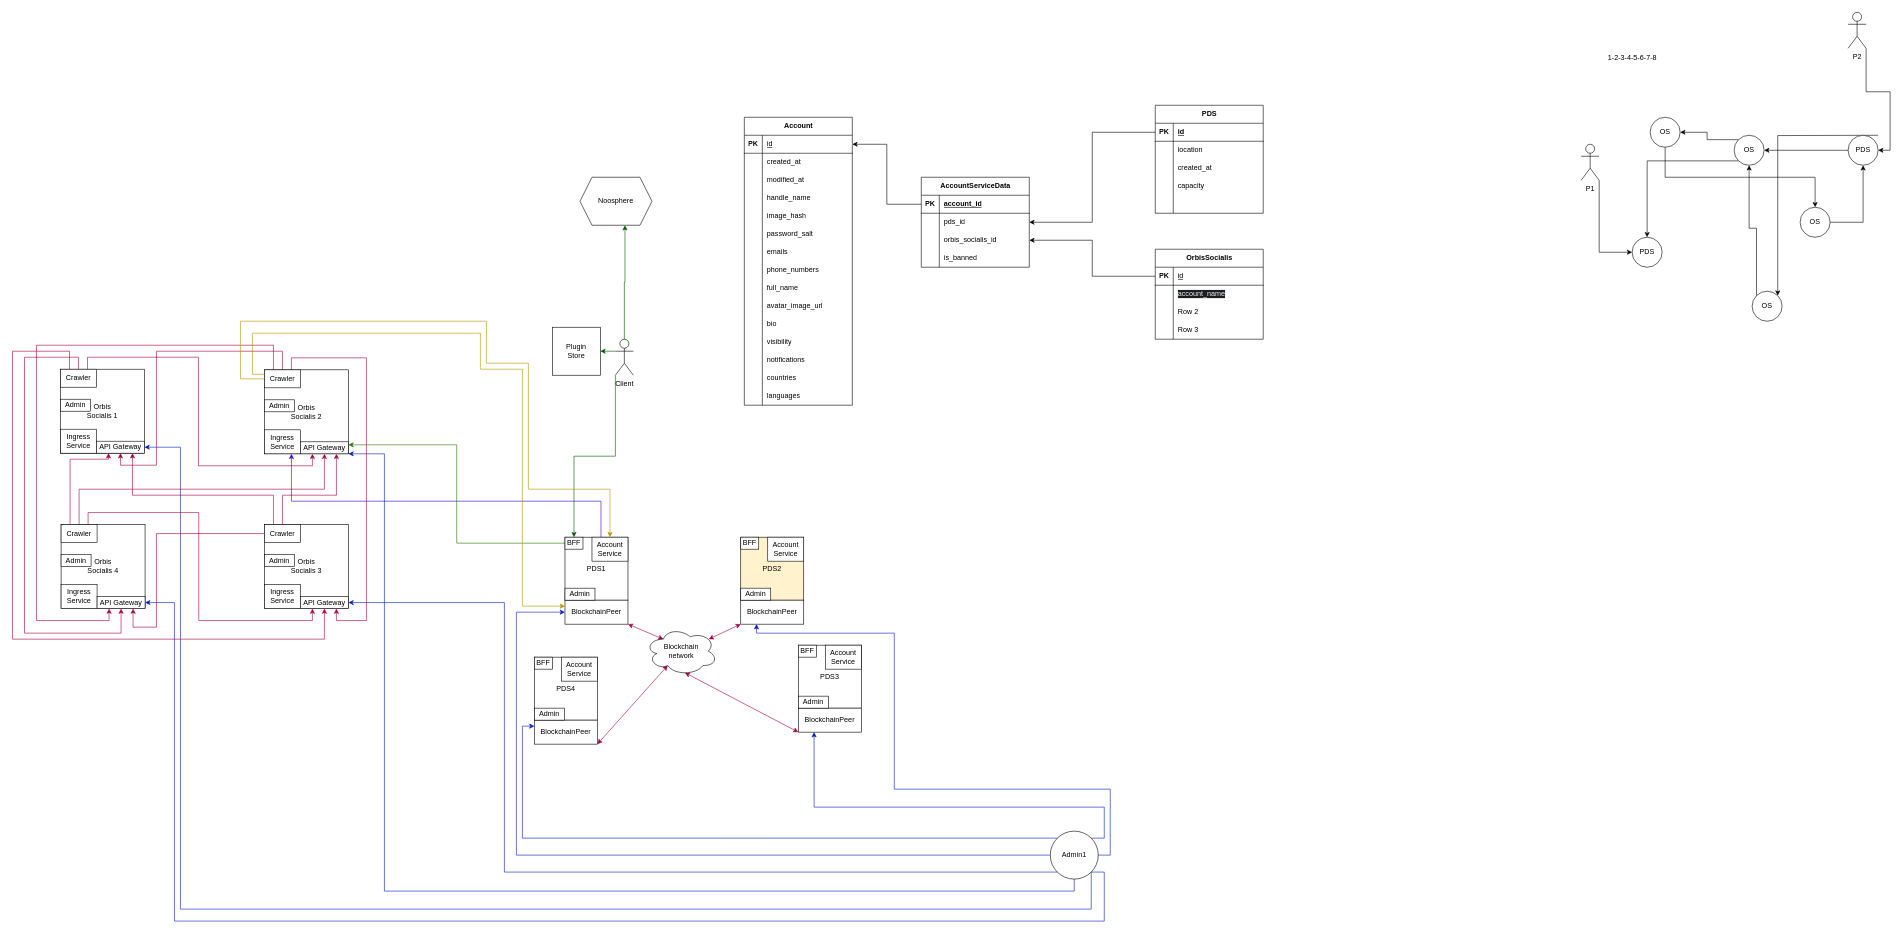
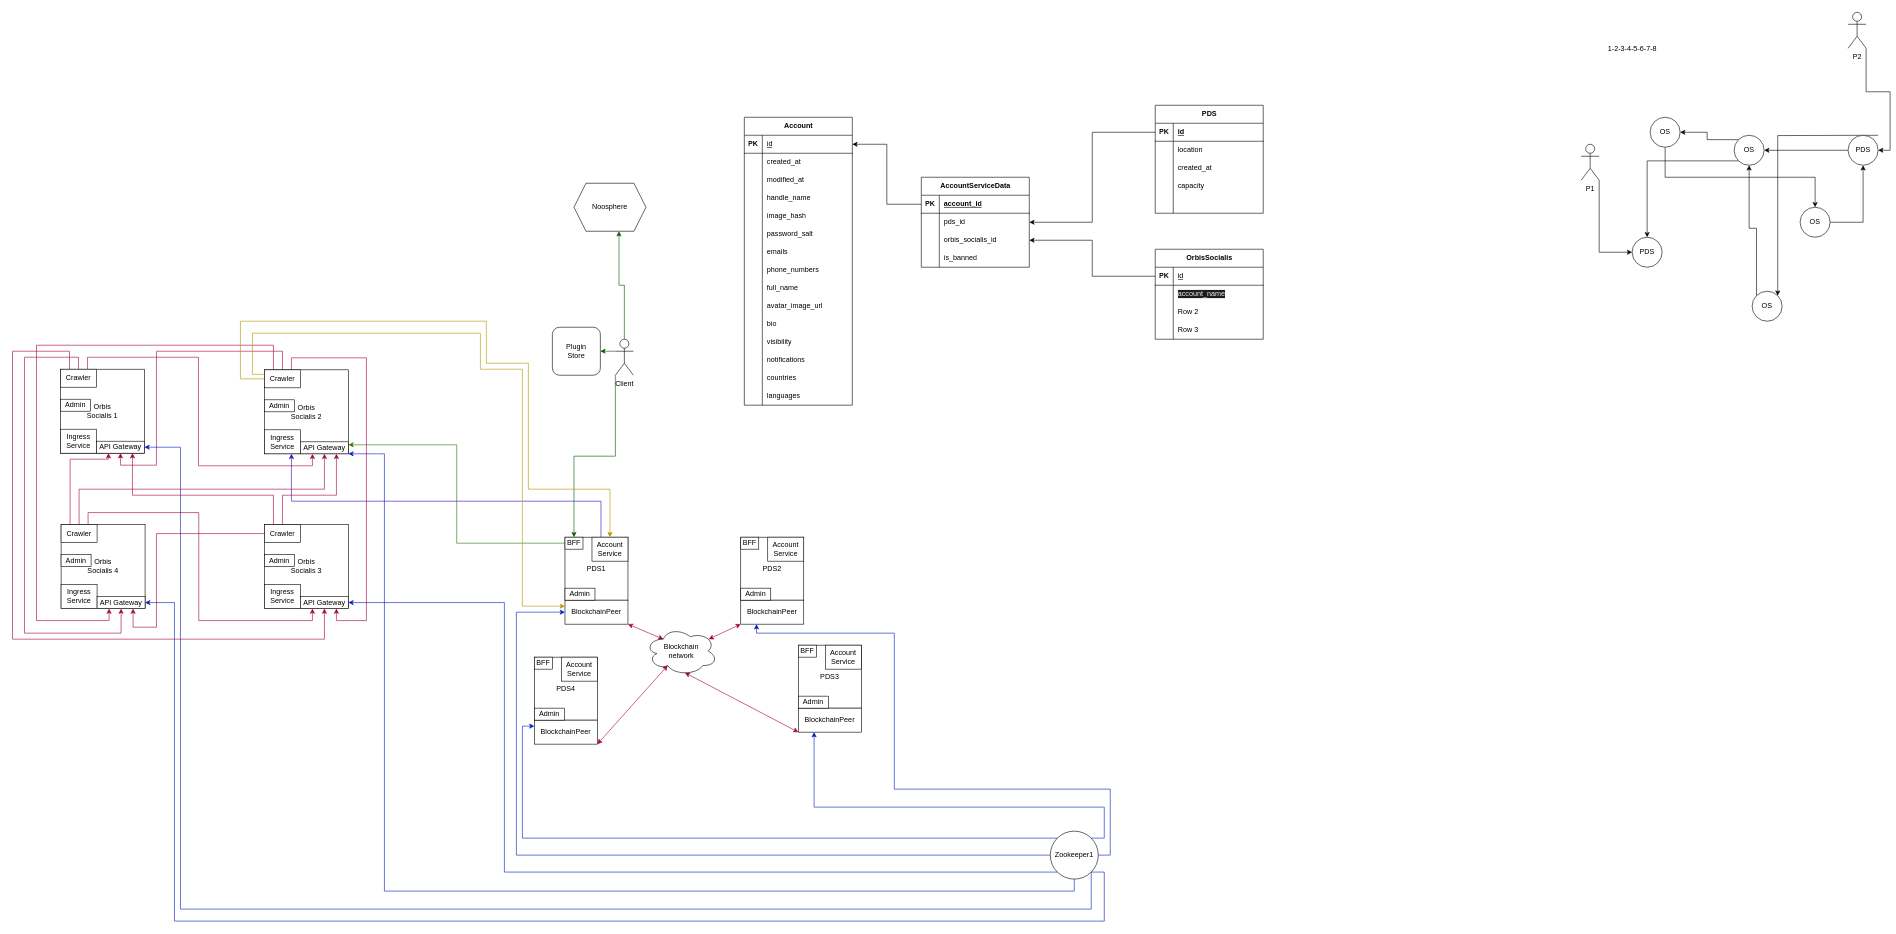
node "1-2-3-4-5-6-7-8": moved (1632, 62) -> (1632, 53)
node "Noosphere": moved (616, 201) -> (610, 207)
node "Plugin Store": shape rectangle -> rounded rectangle
node "PDS2": fillcolor #fff2cc -> #ffffff
node "Admin1": label "Admin1" -> "Zookeeper1"
